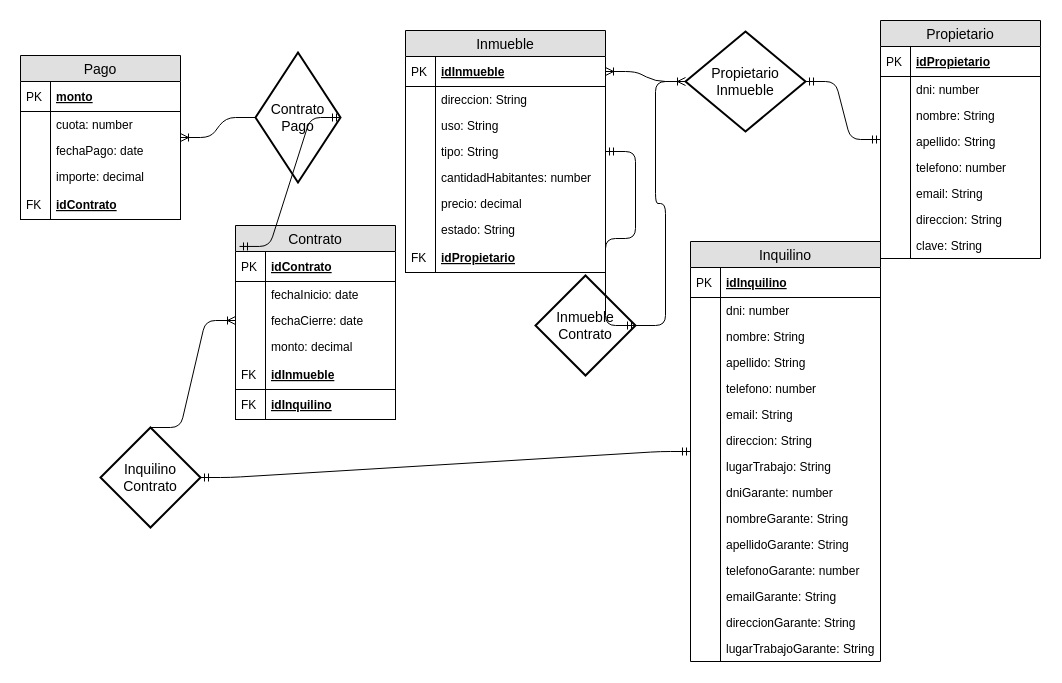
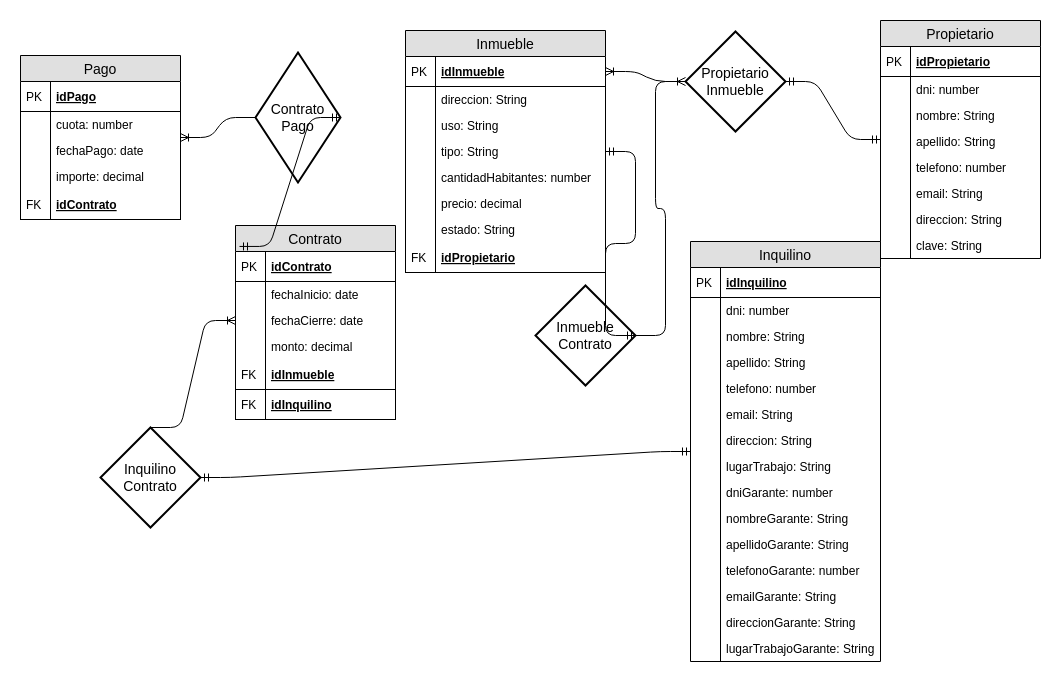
node "Propietario Inmueble": size 120x100 -> 100x100
node "monto": label "monto" -> "idPago"
node "Inmueble Contrato": moved (586, 326) -> (586, 336)
